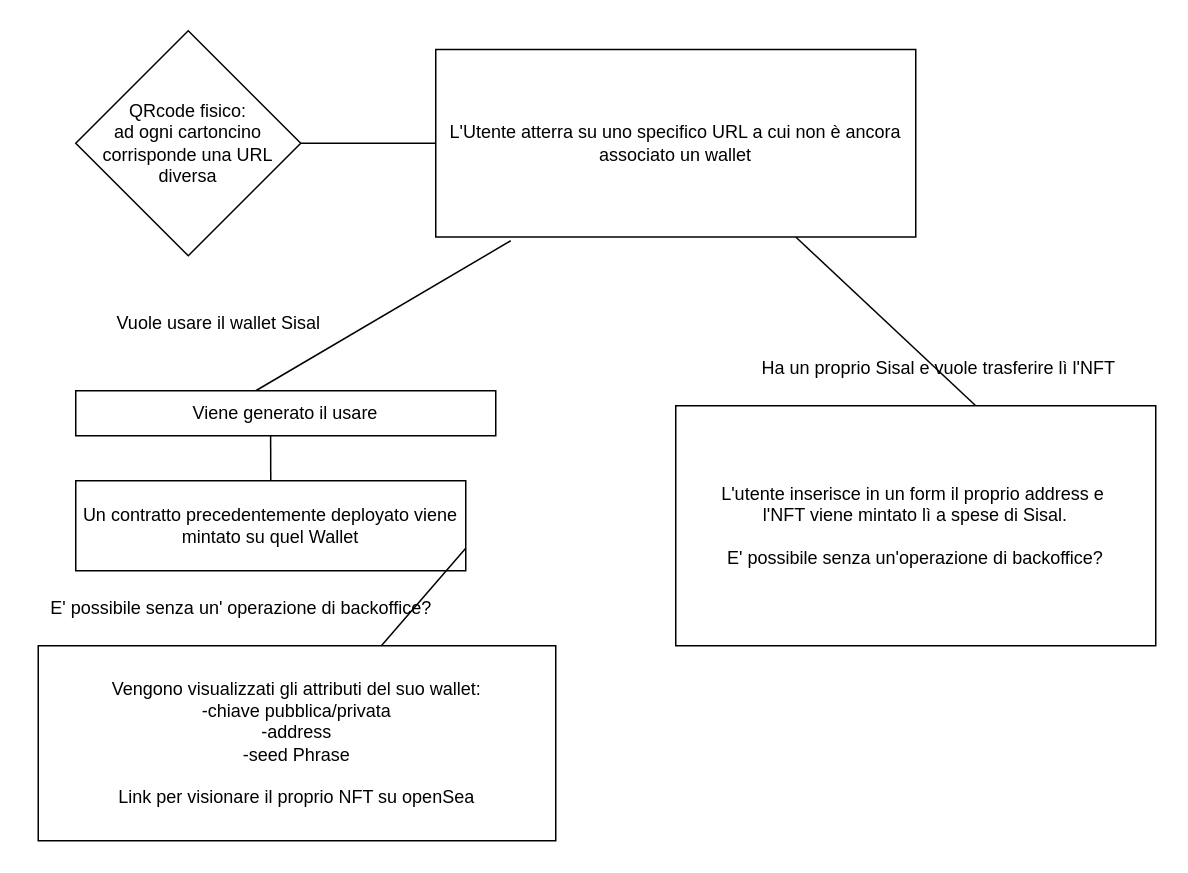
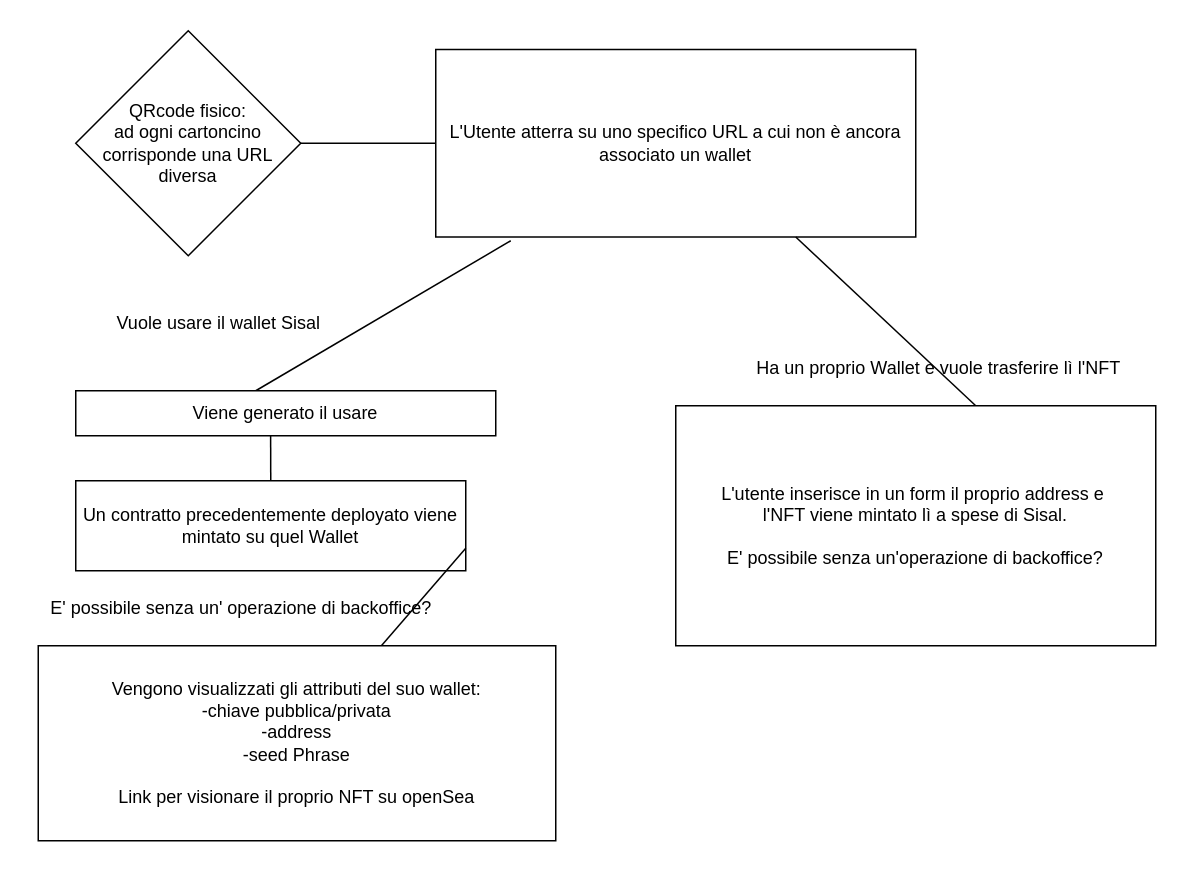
node "Ha un proprio Sisal e vuole trasferire lì l'NFT": label "Ha un proprio Sisal e vuole trasferire lì l'NFT" -> "Ha un proprio Wallet e vuole trasferire lì l'NFT"
